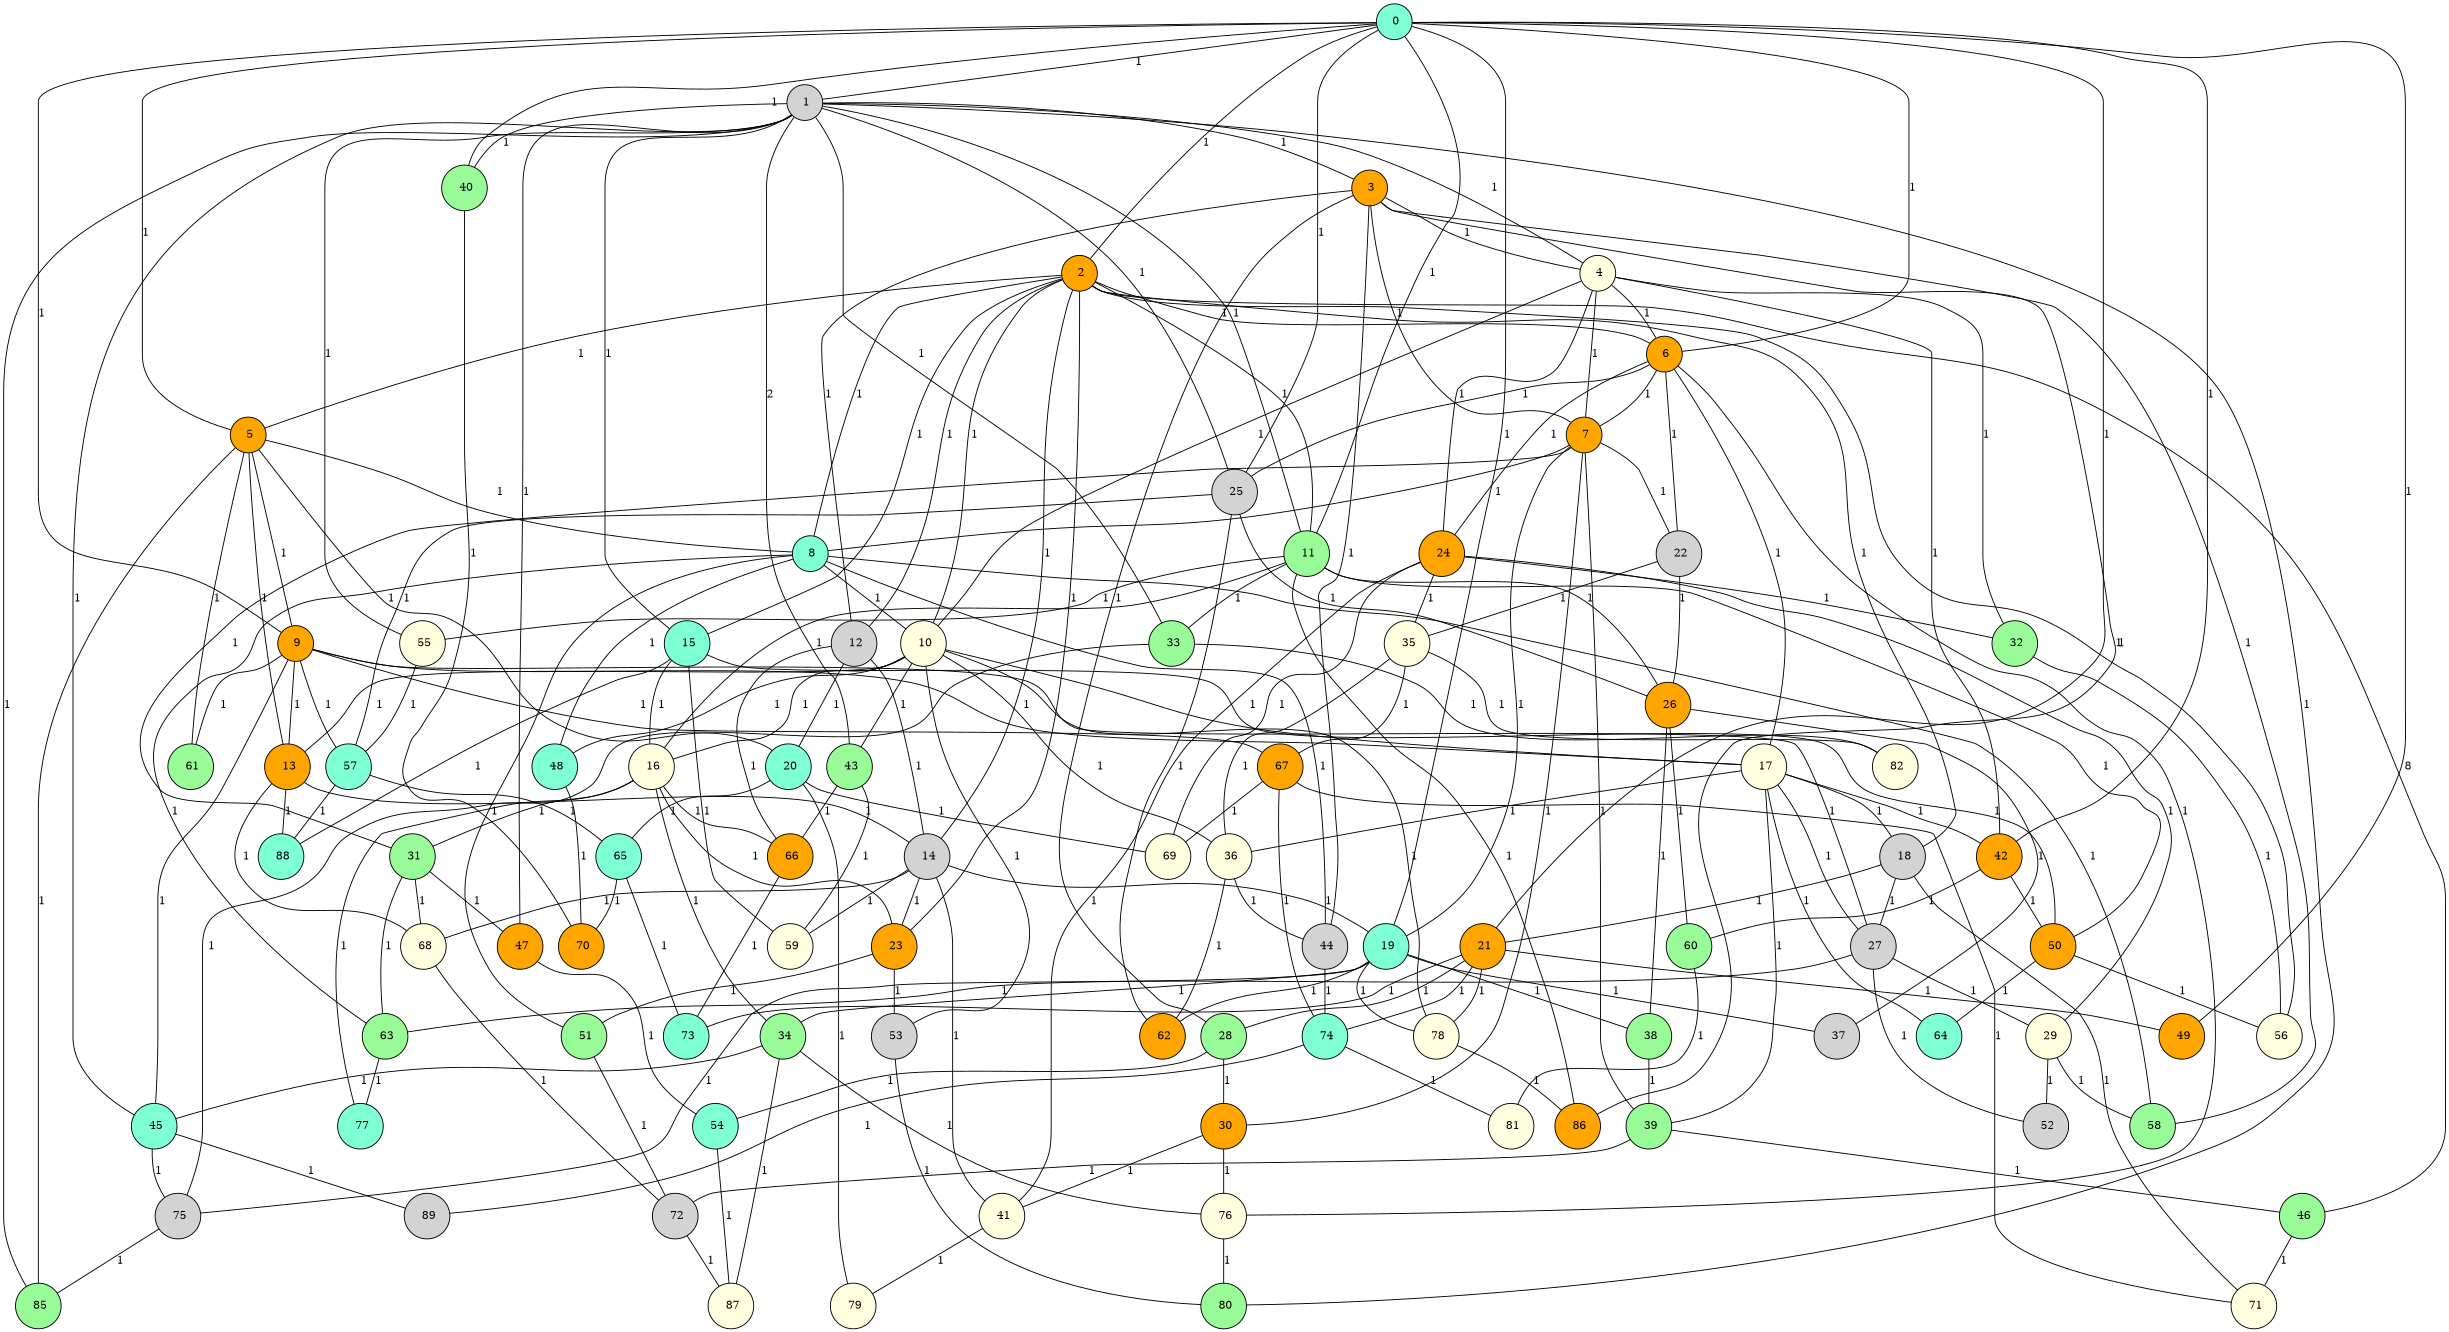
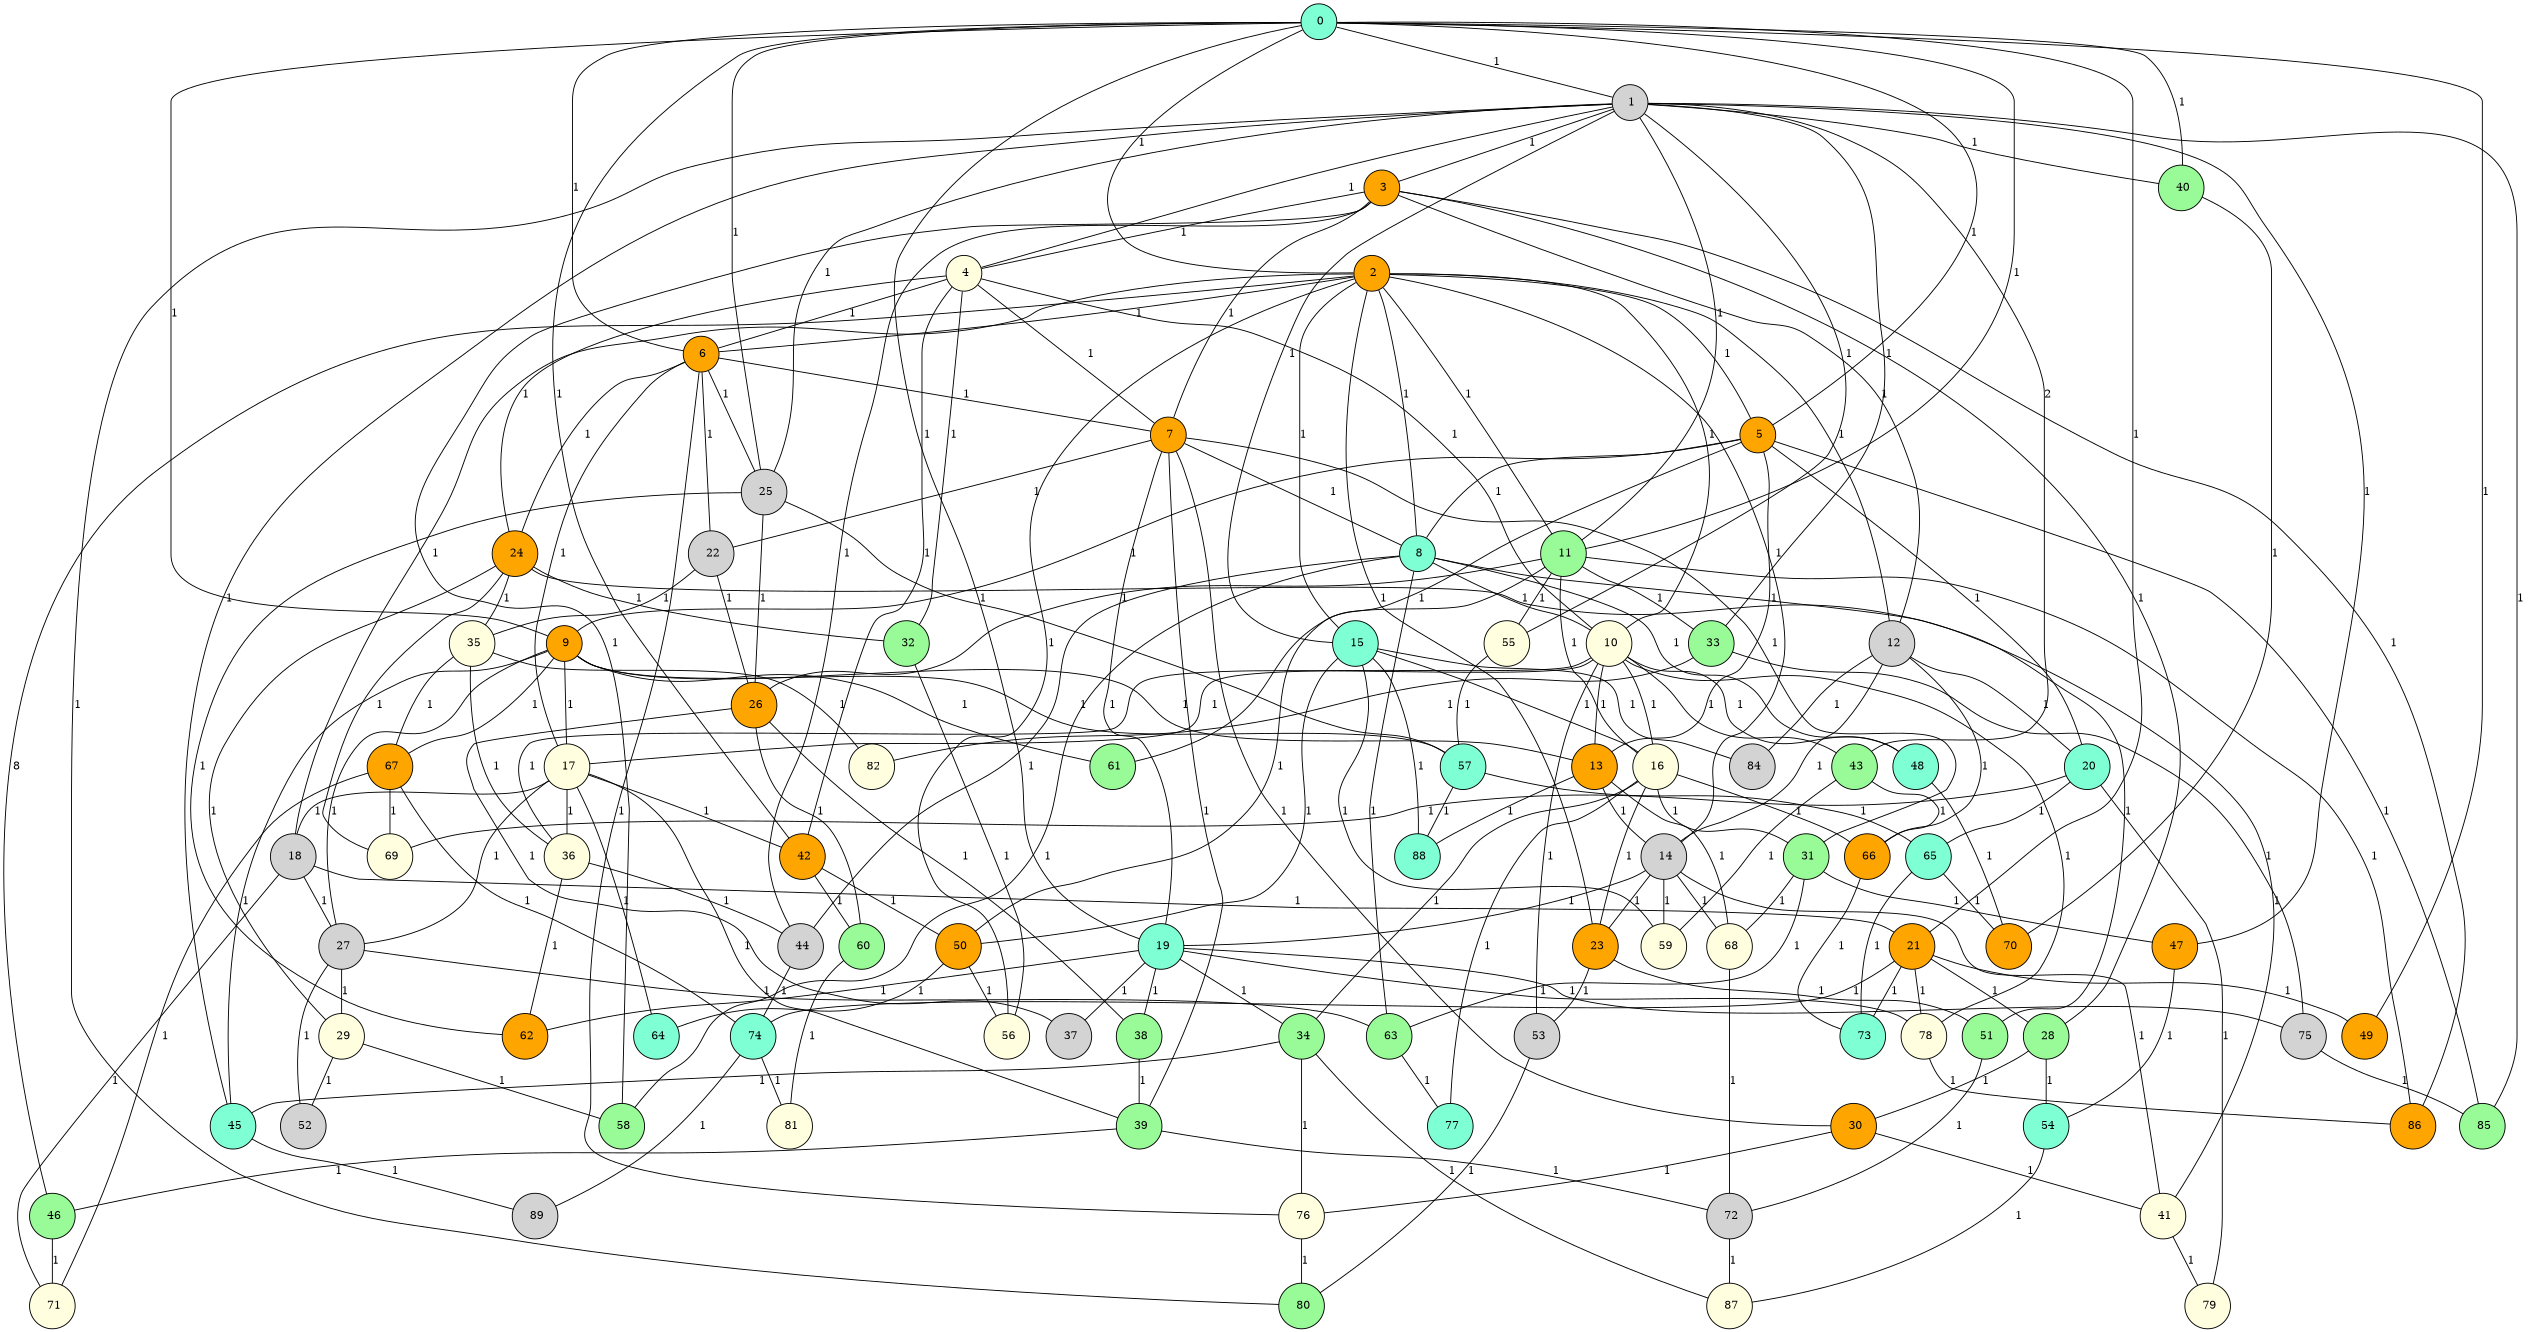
node "84": added
edge "45" -- "75": removed, label "1"
